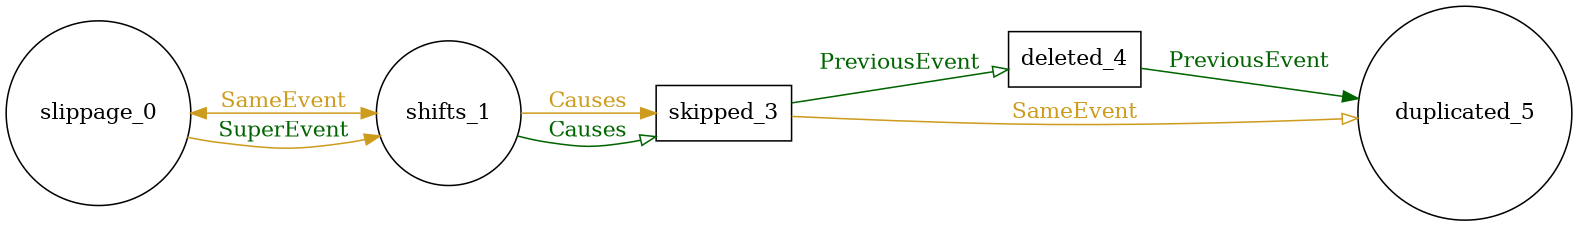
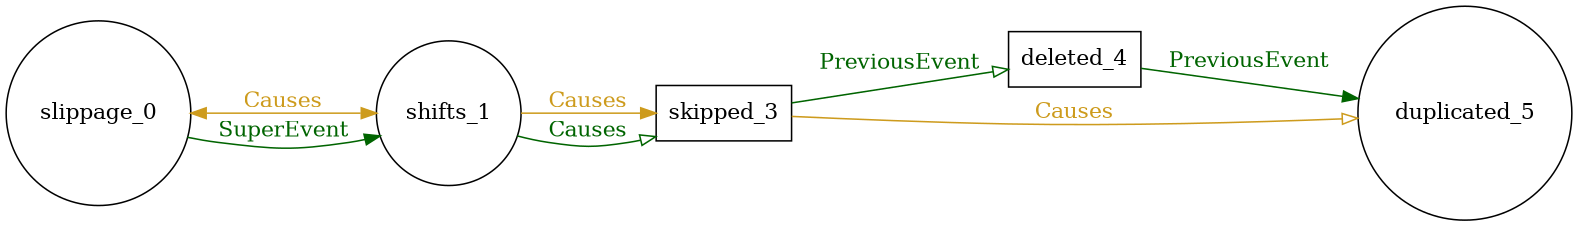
edge "slippage_0" -- "shifts_1": label "SameEvent" -> "Causes"
edge "skipped_3" -> "duplicated_5": label "SameEvent" -> "Causes"
edge "slippage_0" -> "shifts_1": color goldenrod3 -> darkgreen
